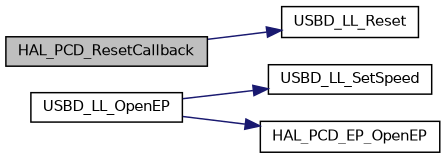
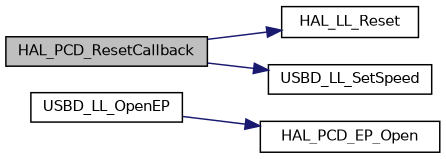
node "USBD_LL_Reset": label "USBD_LL_Reset" -> "HAL_LL_Reset"
edge "USBD_LL_OpenEP" -> "USBD_LL_SetSpeed": now "HAL_PCD_ResetCallback" -> "USBD_LL_SetSpeed"
node "HAL_PCD_EP_OpenEP": label "HAL_PCD_EP_OpenEP" -> "HAL_PCD_EP_Open"
